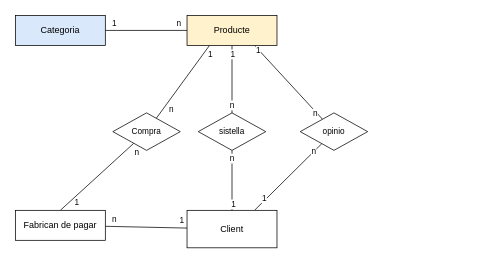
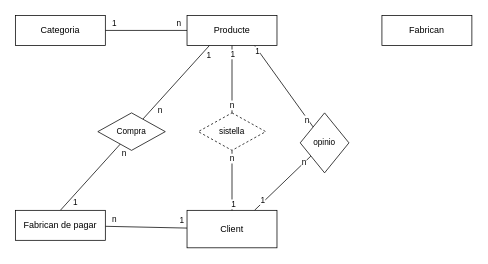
node "Categoria": fillcolor #dae8fc -> #ffffff
node "Producte": fillcolor #fff2cc -> #ffffff
node "Fabrican": added
node "Compra": moved (147, 132) -> (132, 132)
node "sistella": style solid -> dashed
node "opinio": size 68x38 -> 49x60
